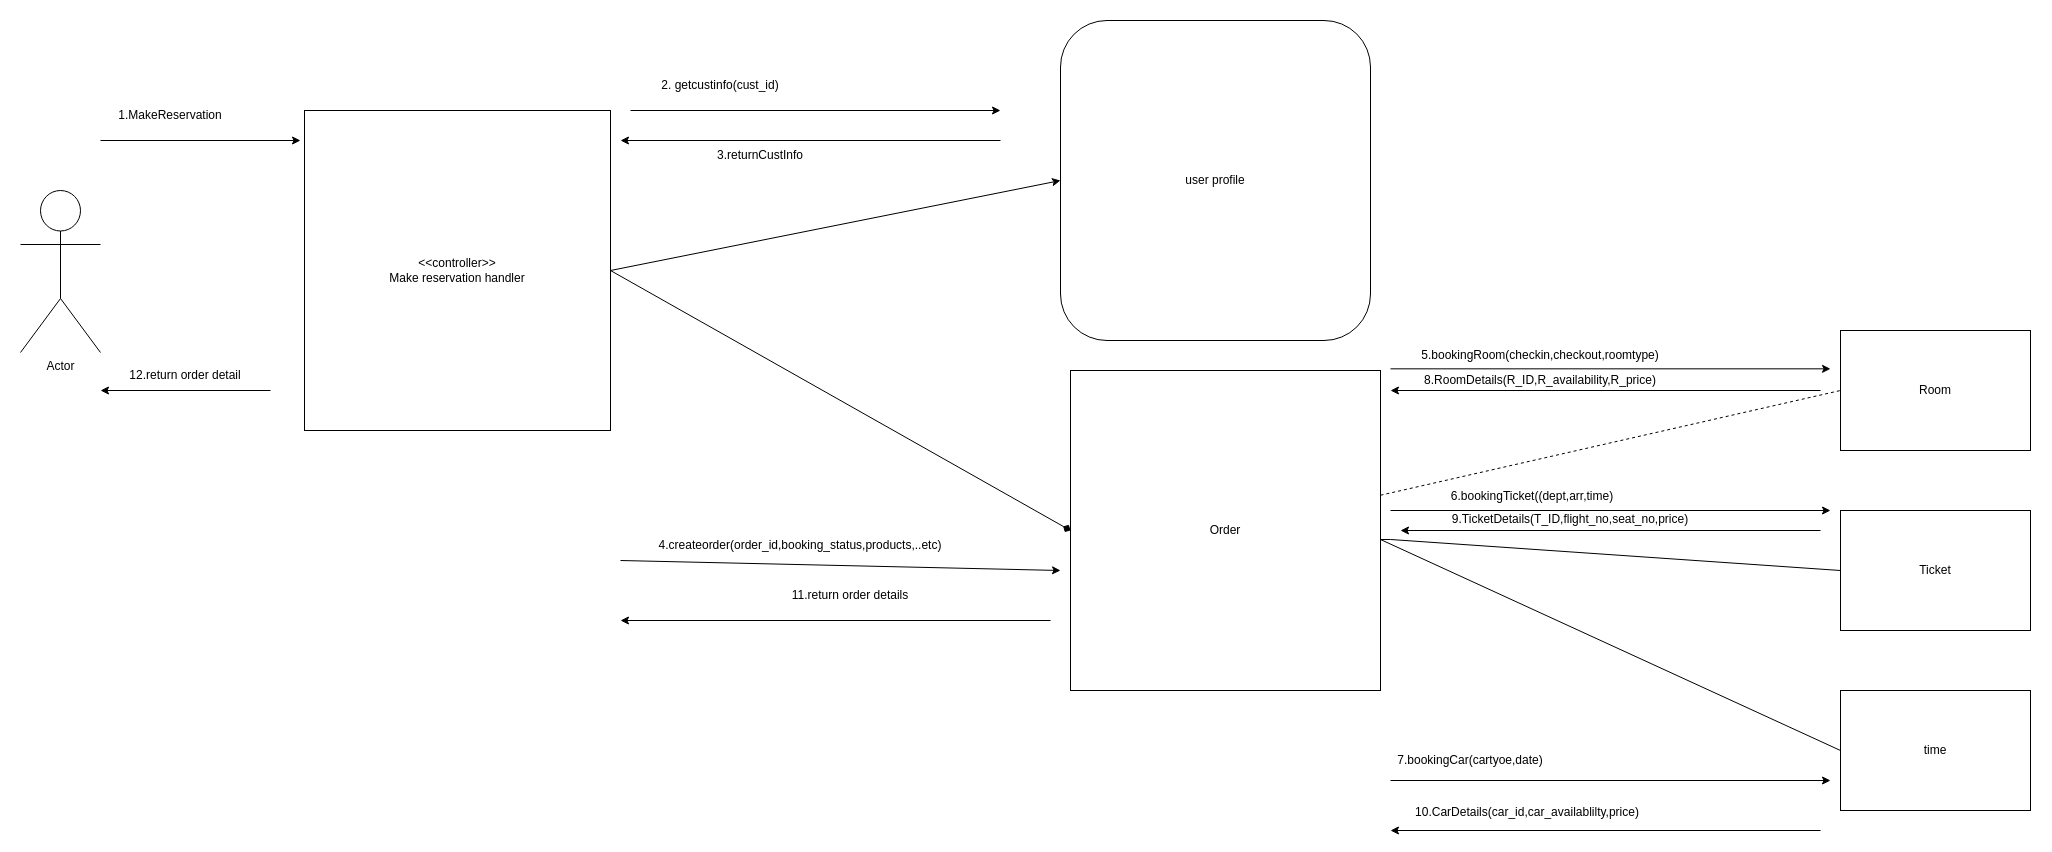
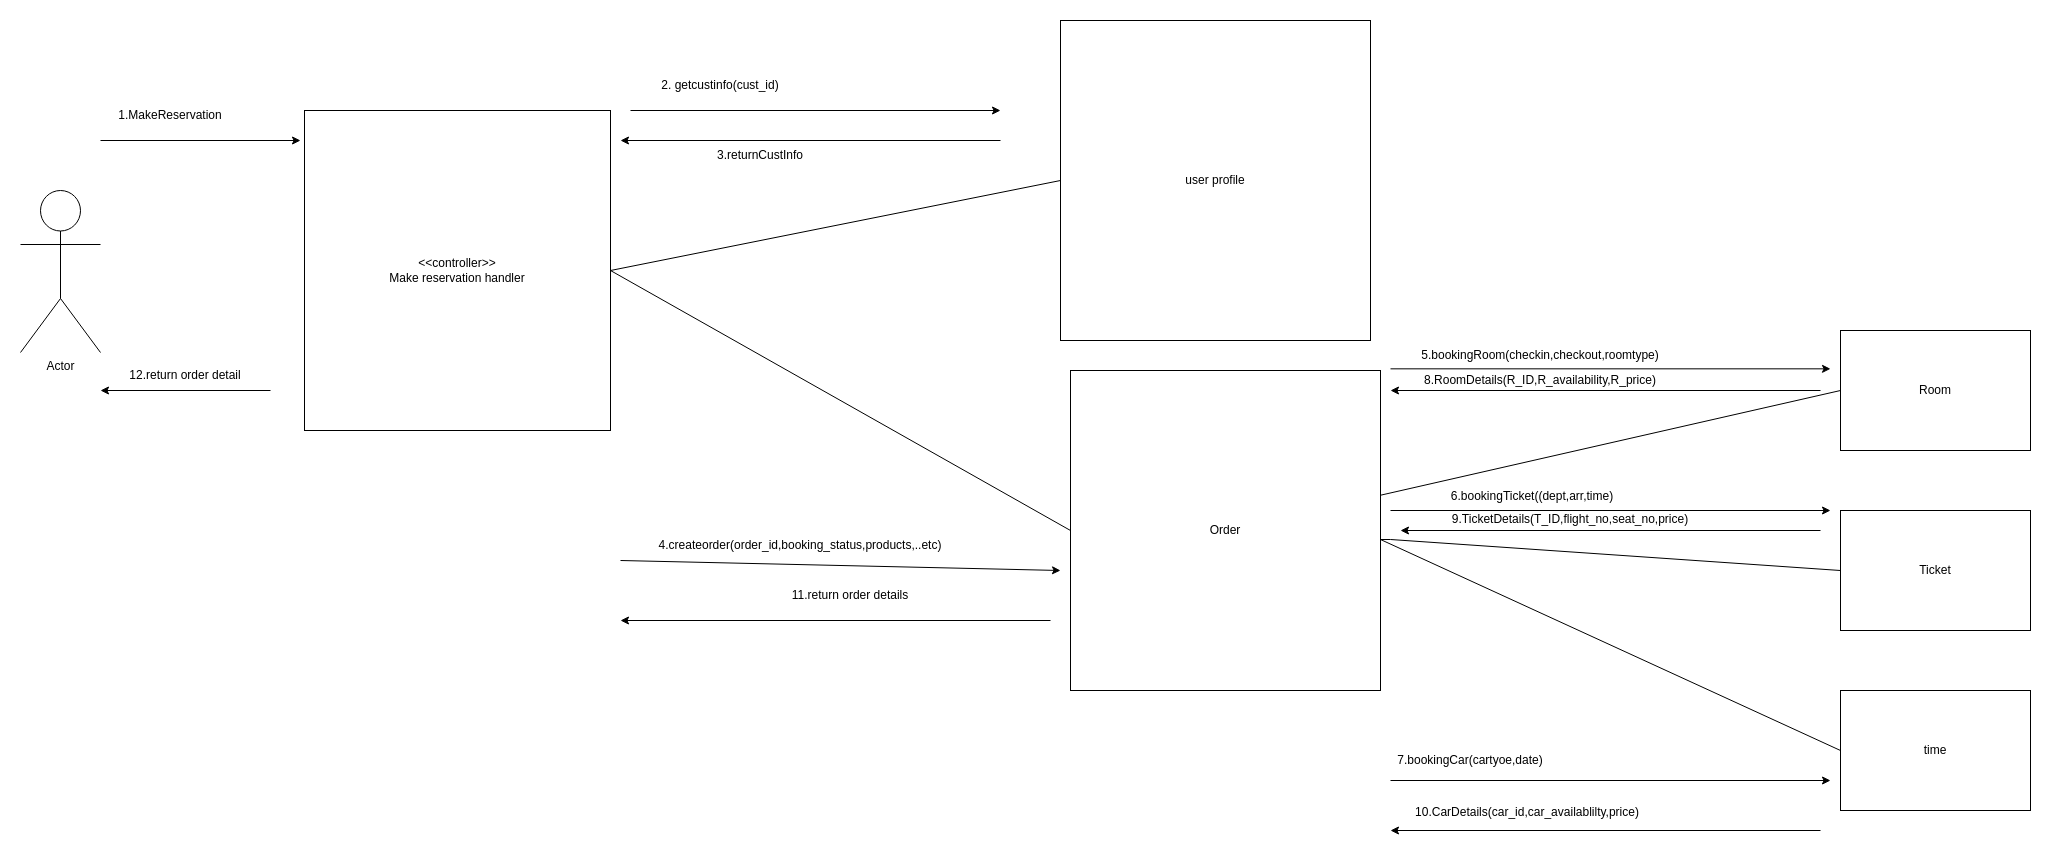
node "user profile": shape rounded rectangle -> rectangle
edge "<<controller>> Make reservation handler" -> "user profile": arrowhead classic -> none
edge "Room" -- "Order": style dashed -> solid
edge "<<controller>> Make reservation handler" -> "Order": arrowhead diamond -> none
